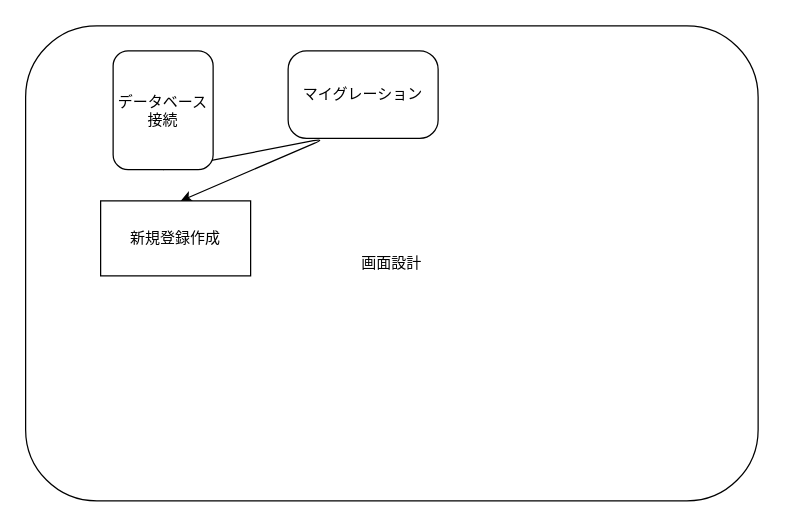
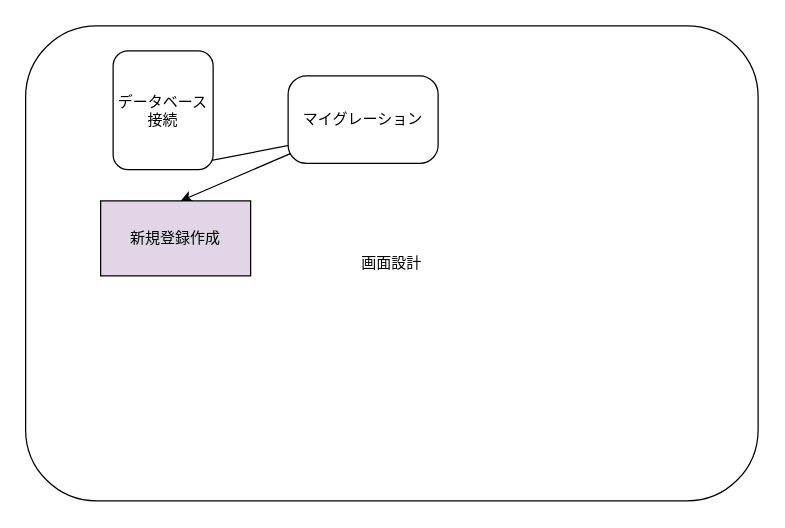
node "マイグレーション": moved (363, 94) -> (363, 119)
node "新規登録作成": fillcolor #ffffff -> #e1d5e7
